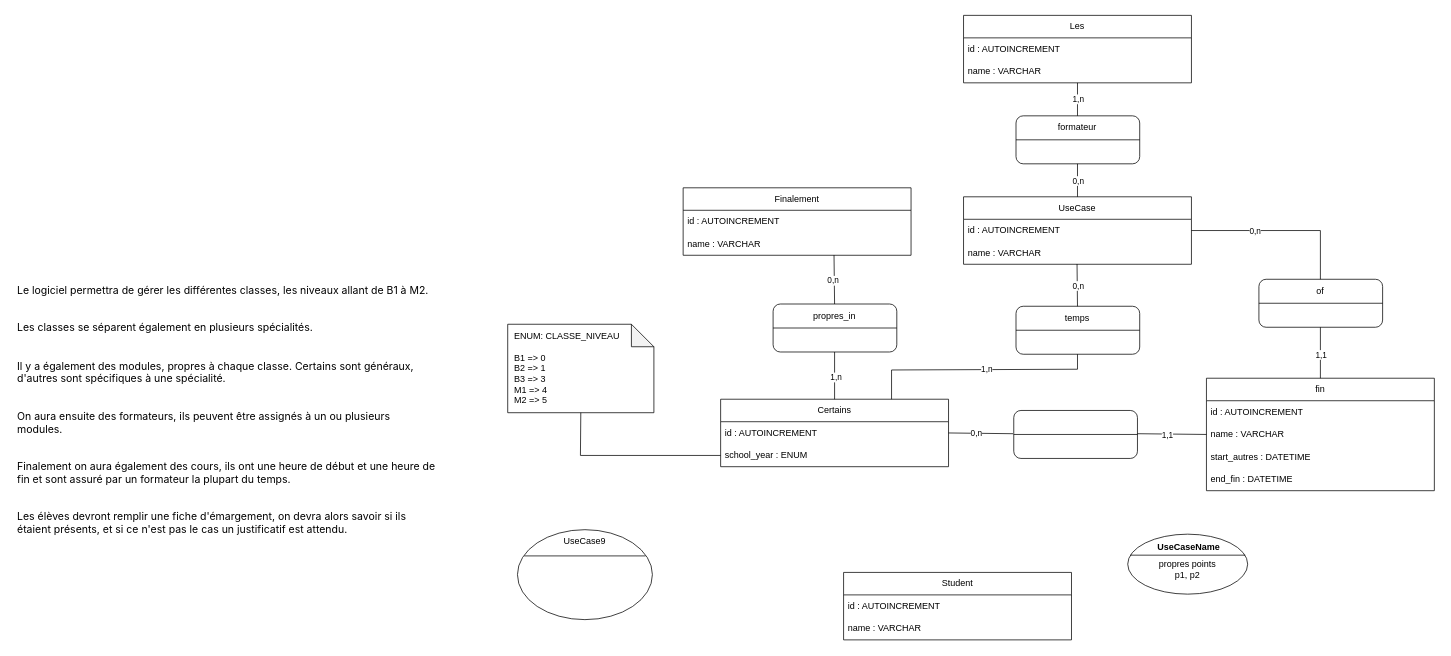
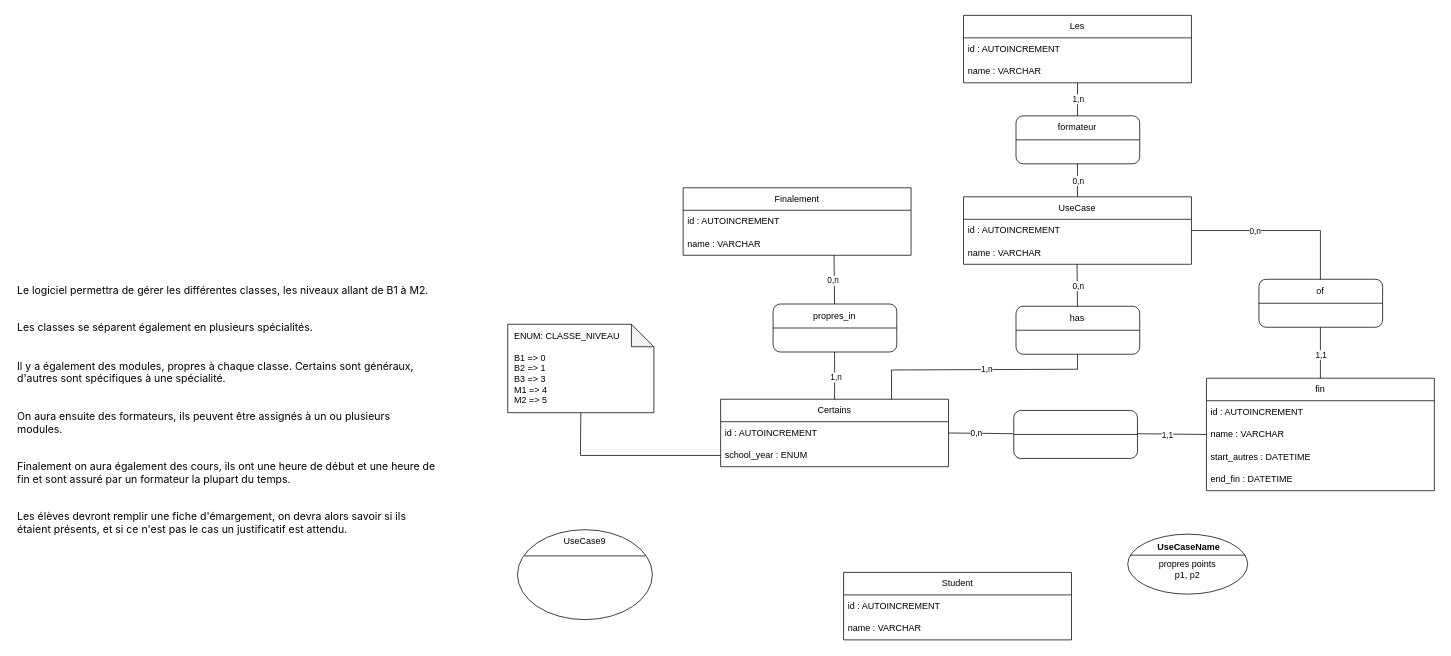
node "temps": label "temps" -> "has"
